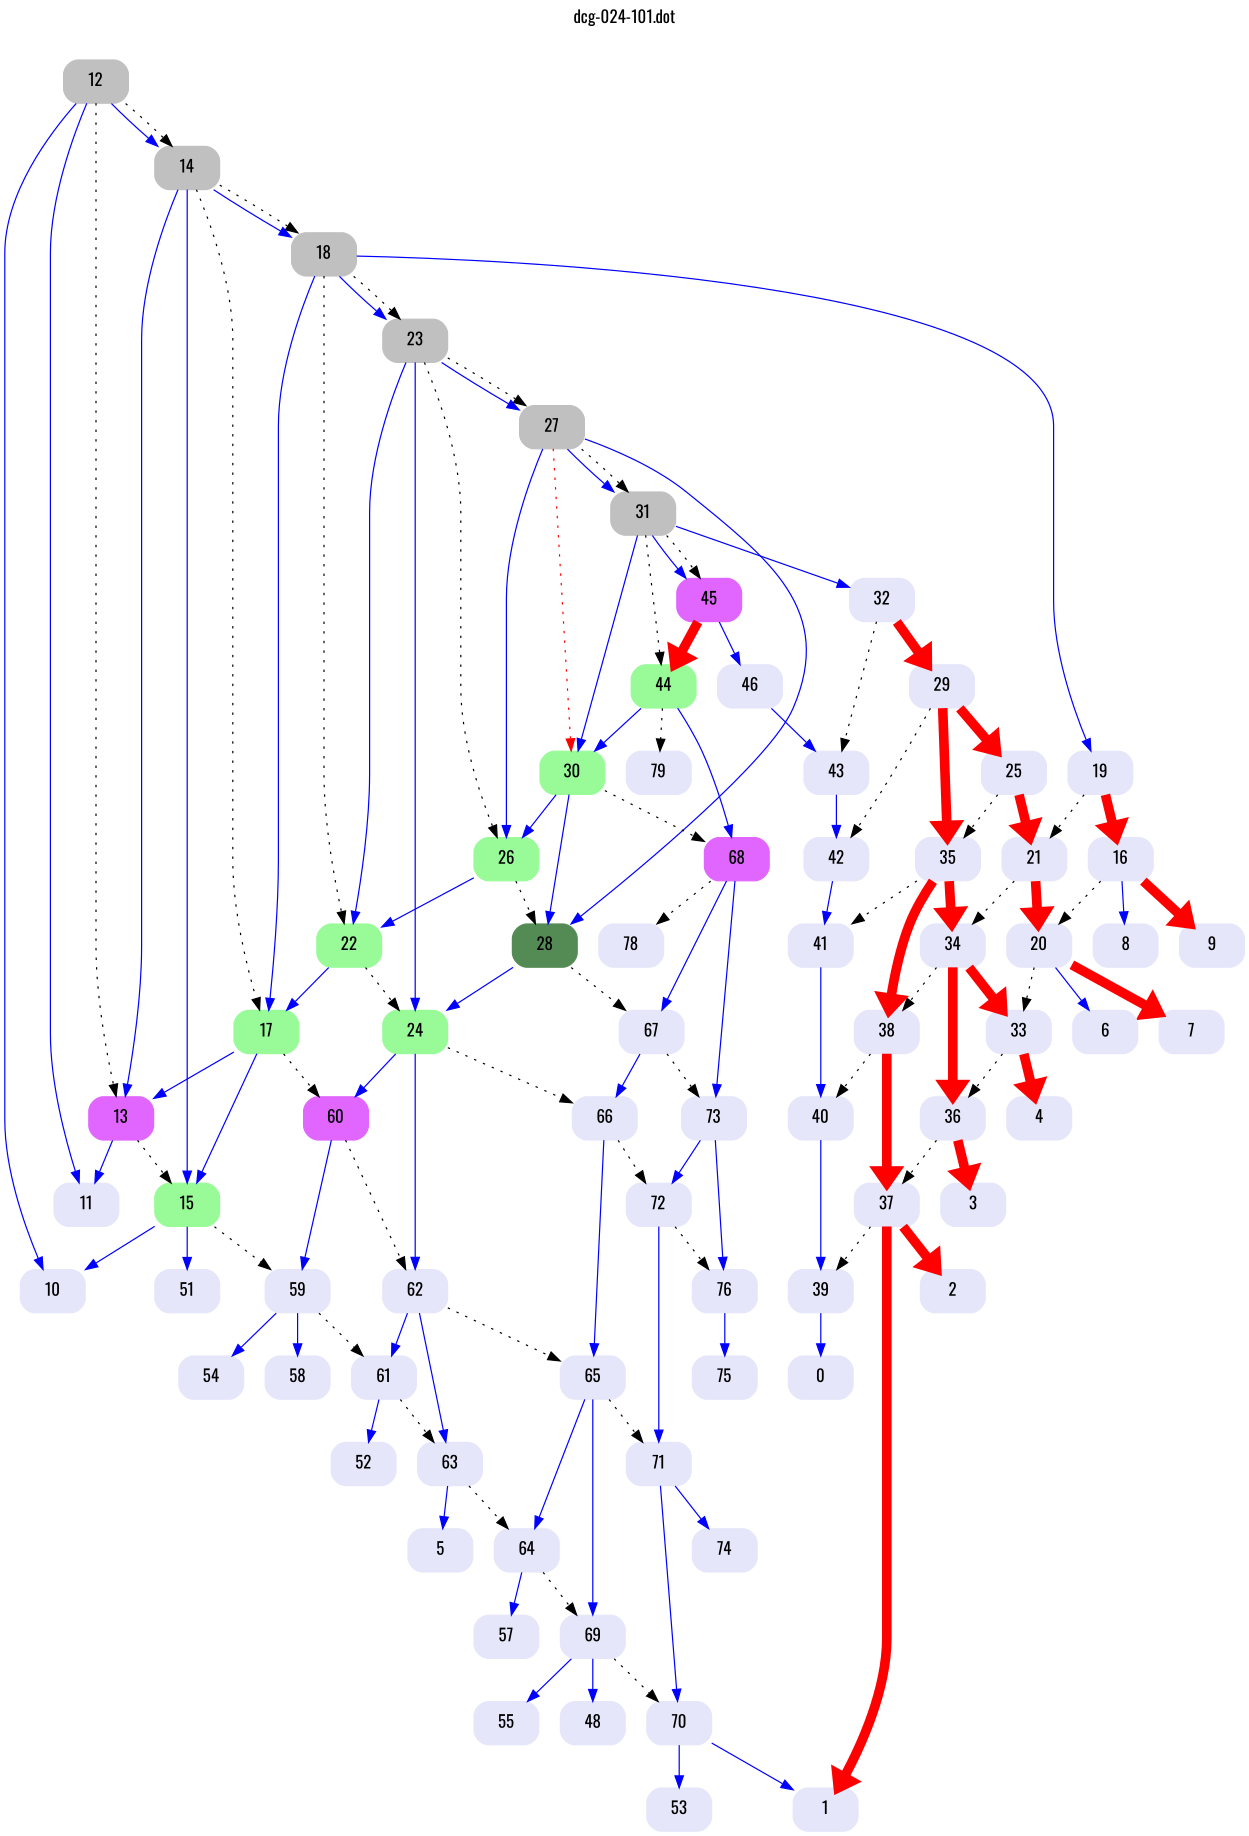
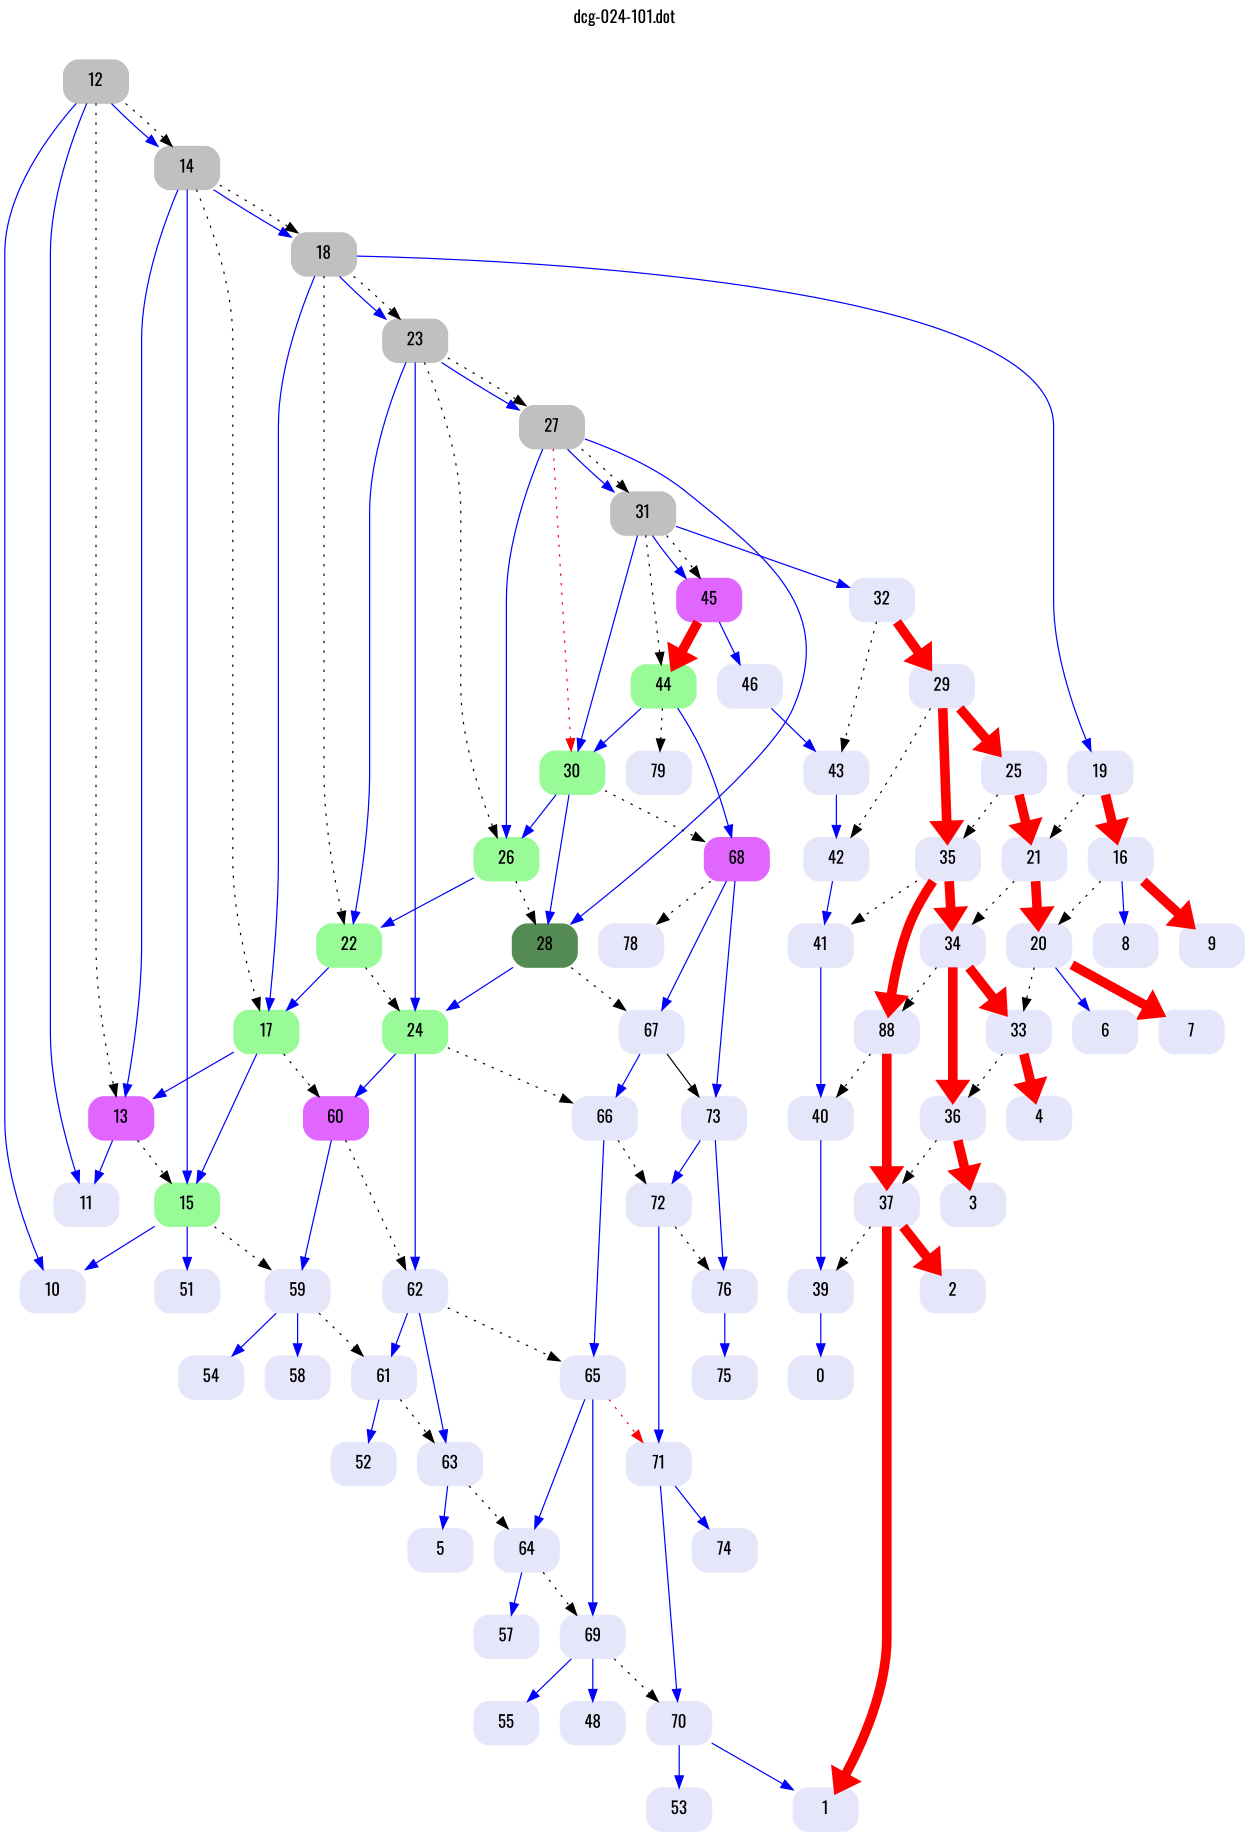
node "38": label "38" -> "88"
edge "67" -> "73": style dotted -> solid
edge "65" -> "71": color black -> red
